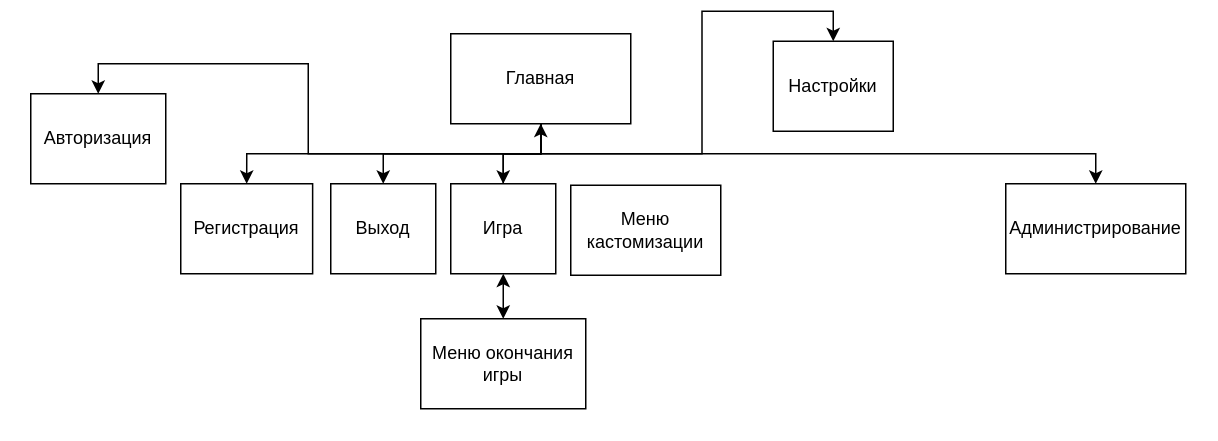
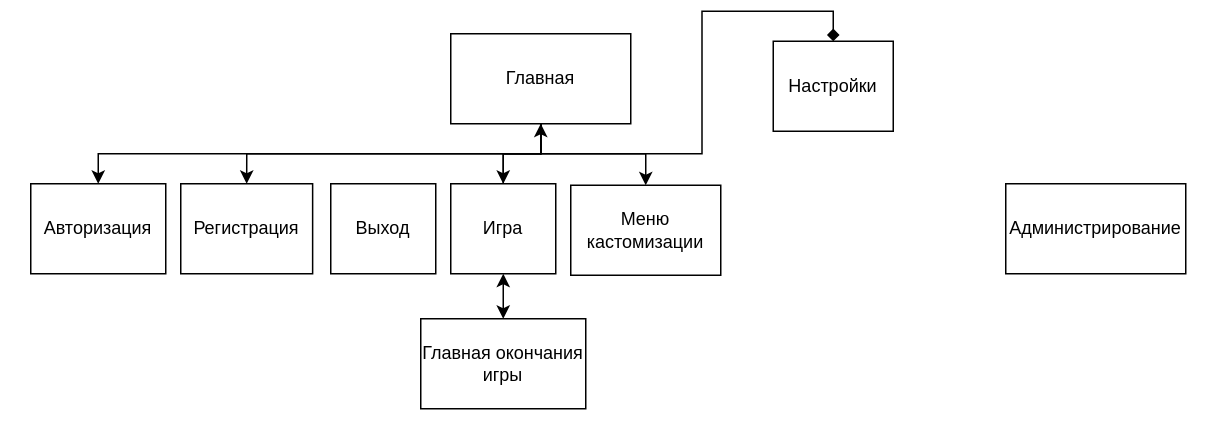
edge "Главная" -> "Настройки": arrowhead classic -> diamond
node "Авторизация": moved (98, 139) -> (98, 229)
edge "Главная" -> "Администрирование": removed
edge "Главная" -> "Выход": removed
edge "Главная" -> "Меню кастомизации": added
node "Меню окончания игры": label "Меню окончания игры" -> "Главная окончания игры"
